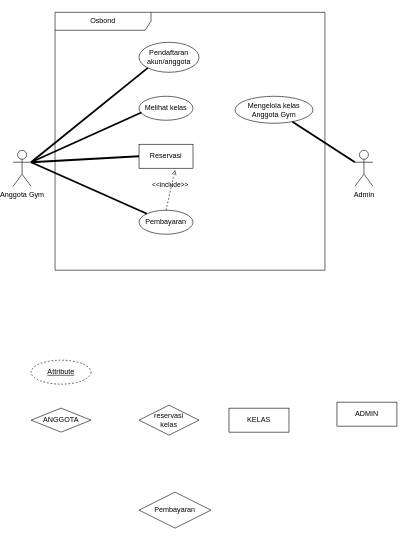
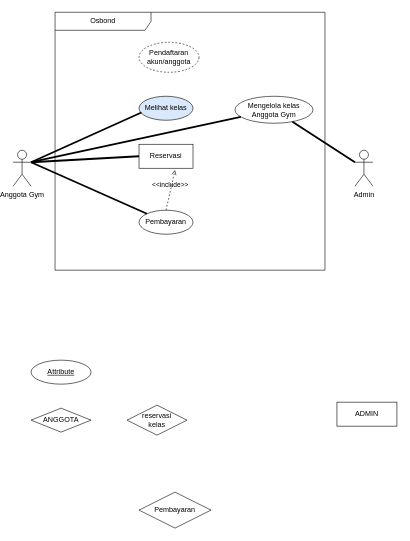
node "Pendaftaran akun/anggota": style solid -> dashed
node "Melihat kelas": fillcolor #ffffff -> #dae8fc
edge "Pendaftaran akun/anggota" -- "Anggota Gym": now "Mengelola kelas Anggota Gym" -- "Anggota Gym"
node "Attribute": style dashed -> solid
node "reservasi kelas": moved (169, 420) -> (157, 420)
node "KELAS": removed
